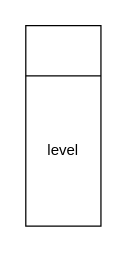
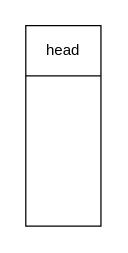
node "head": added
node "level": removed
